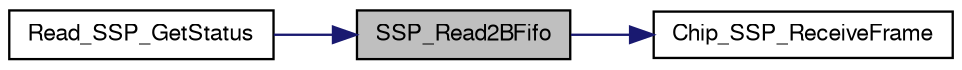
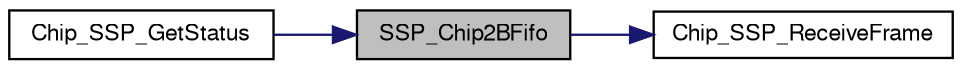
node "Read_SSP_GetStatus": label "Read_SSP_GetStatus" -> "Chip_SSP_GetStatus"
node "SSP_Read2BFifo": label "SSP_Read2BFifo" -> "SSP_Chip2BFifo"
